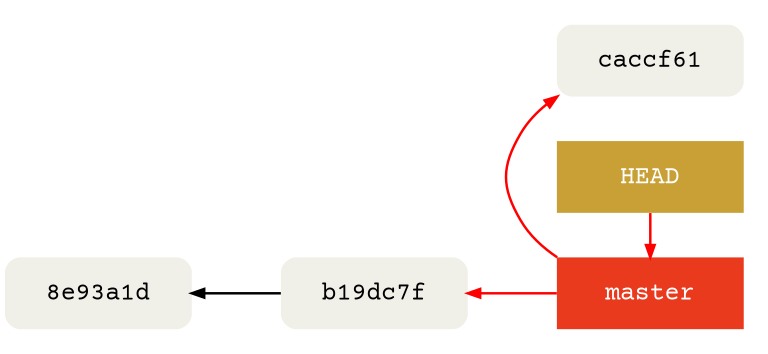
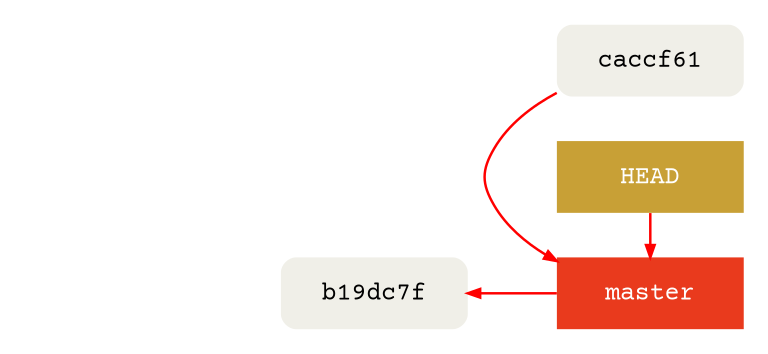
edge "master" -> "caccf61": reversed
node "8e93a1d": removed
